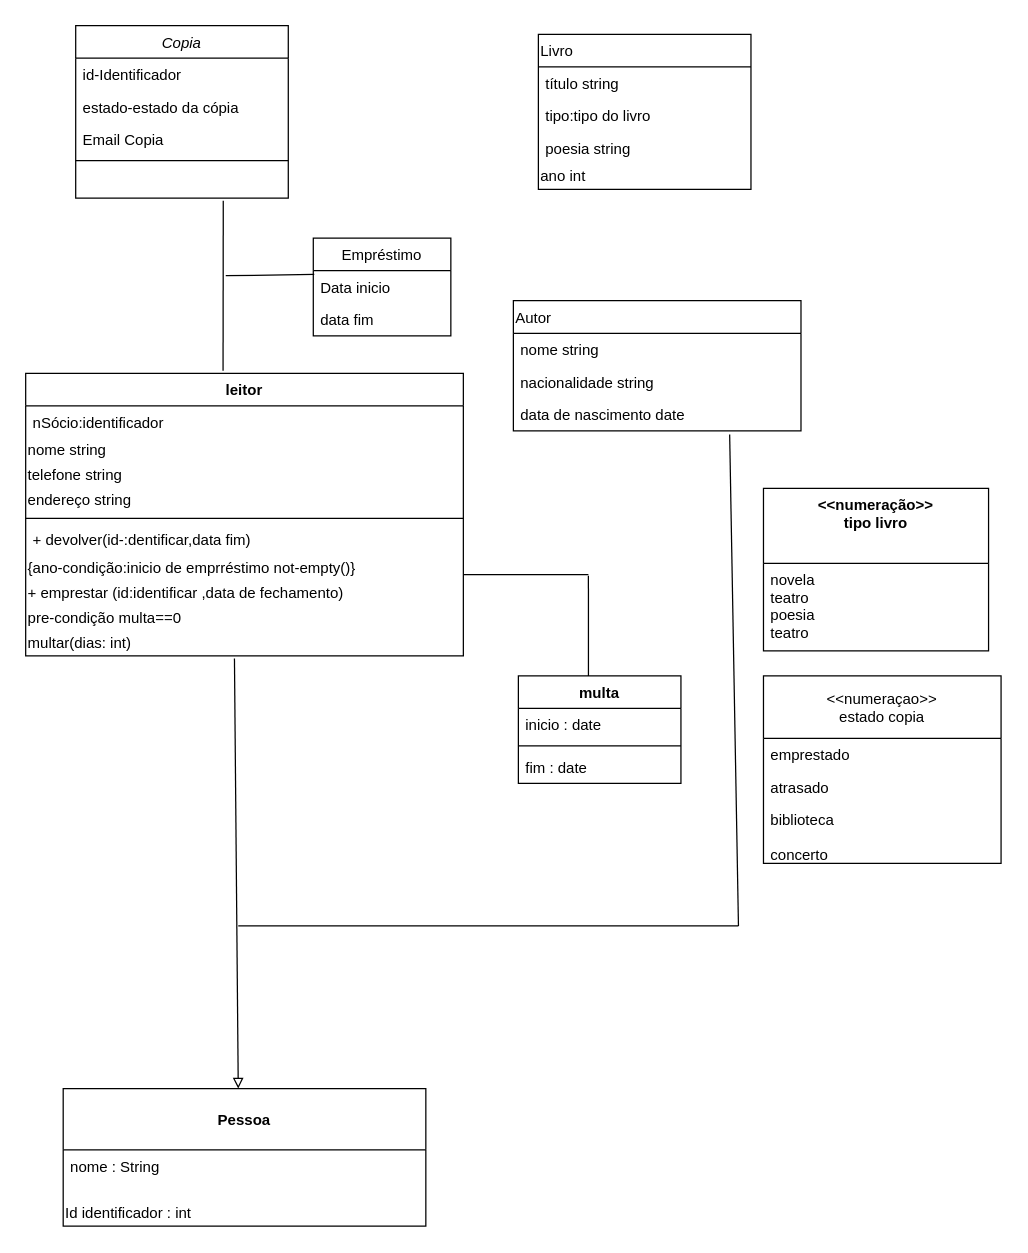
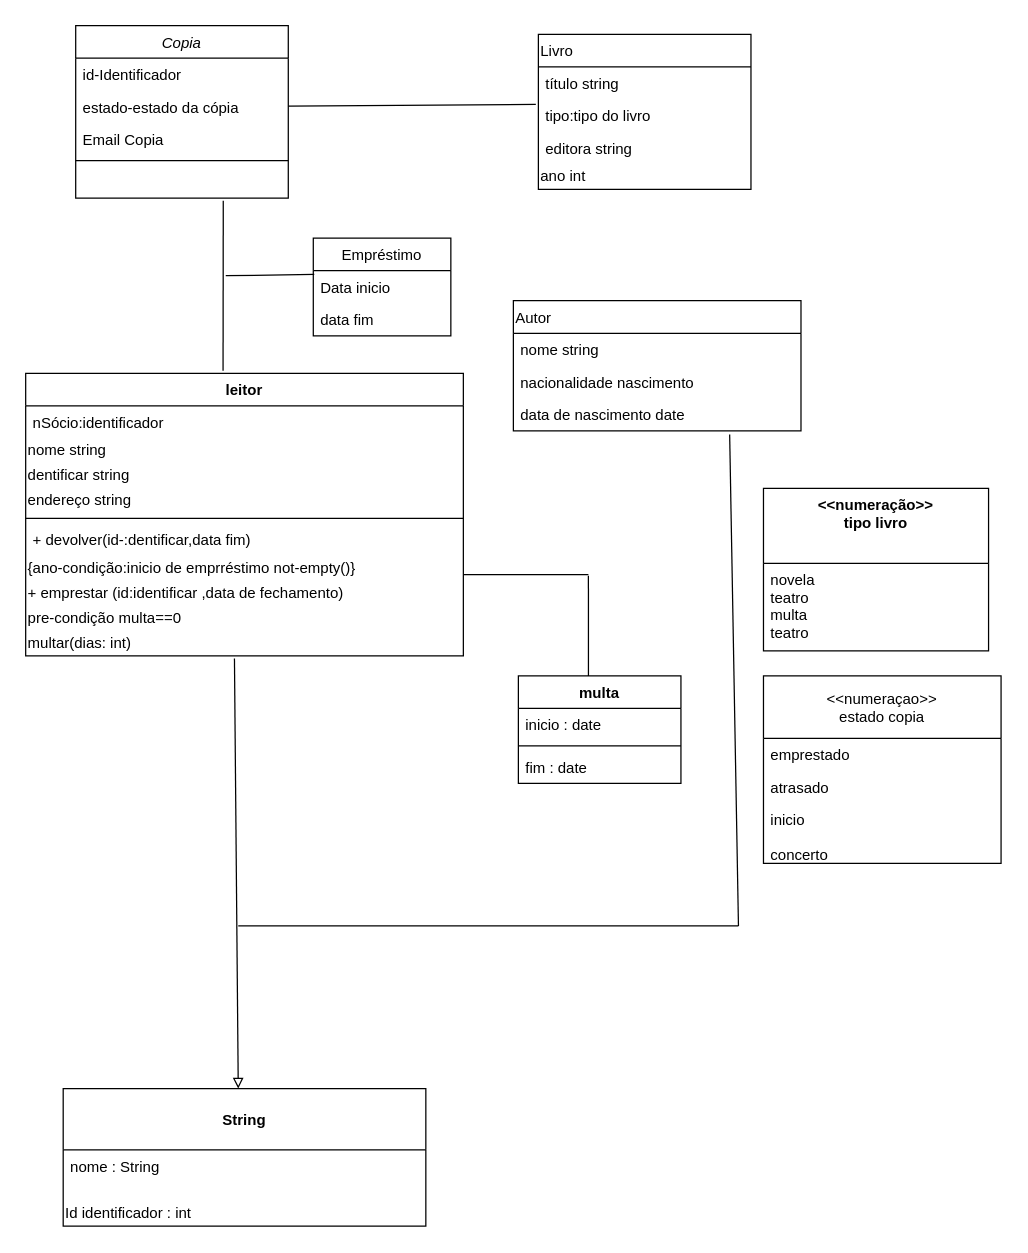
edge "estado-estado da cópia" -- "tipo:tipo do livro": added
node "poesia string": label "poesia string" -> "editora string"
node "nacionalidade string": label "nacionalidade string" -> "nacionalidade nascimento"
node "telefone string": label "telefone string" -> "dentificar string"
node "novela teatro poesia teatro": label "novela teatro poesia teatro" -> "novela teatro multa teatro"
node "biblioteca concerto": label "biblioteca concerto" -> "inicio concerto"
node "Pessoa": label "Pessoa" -> "String"
